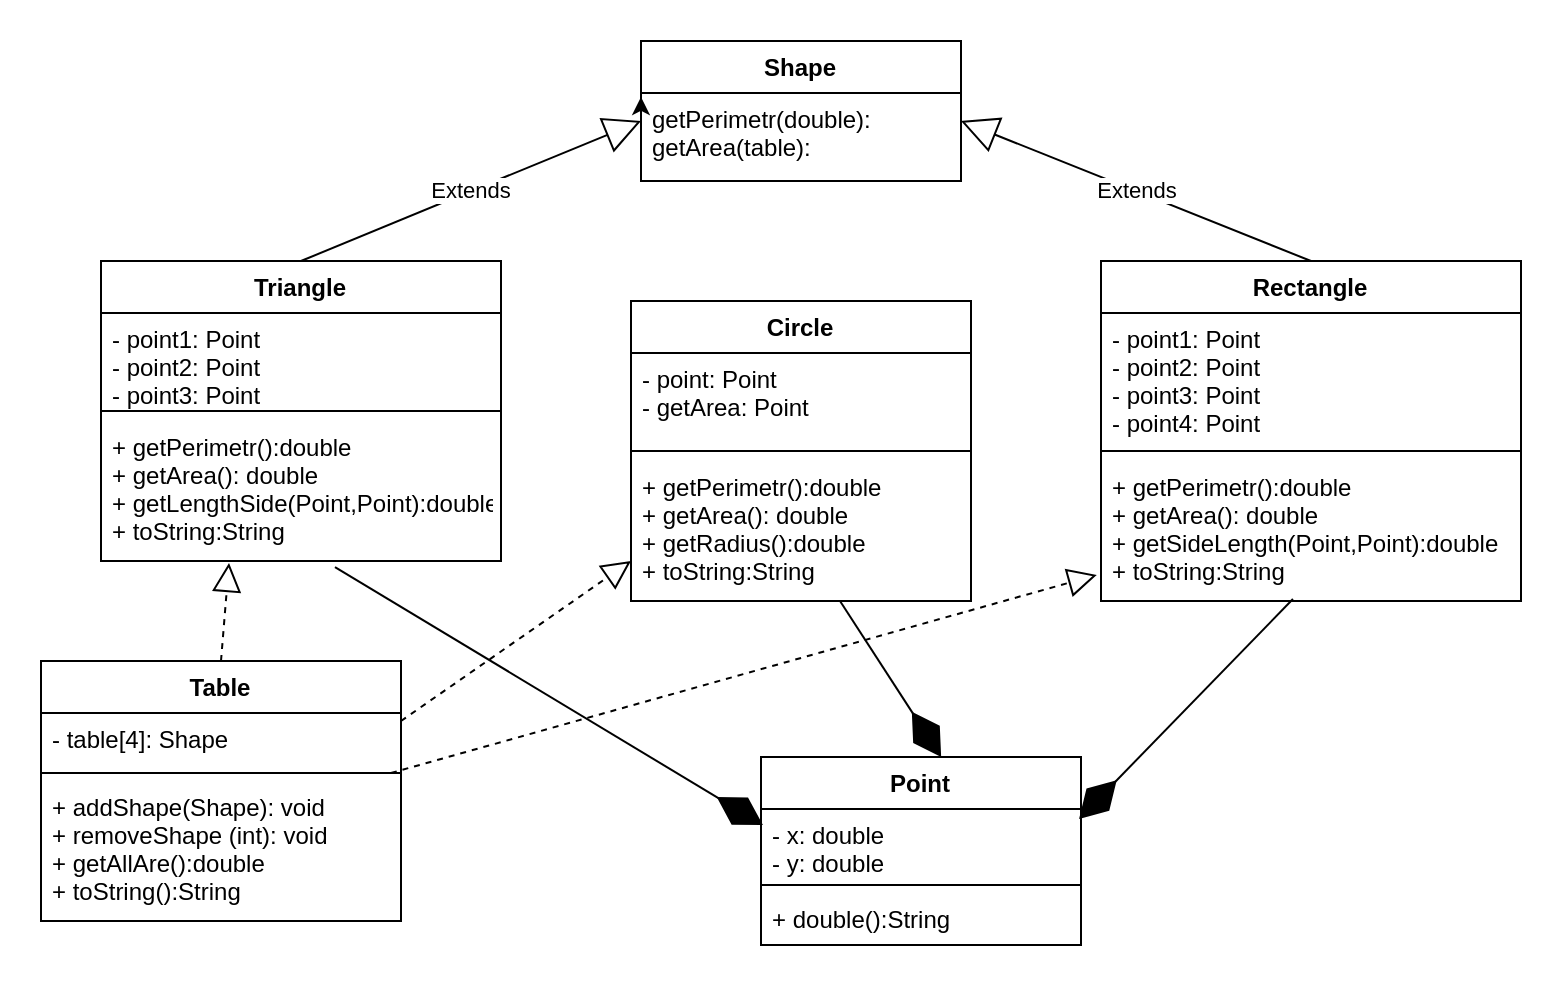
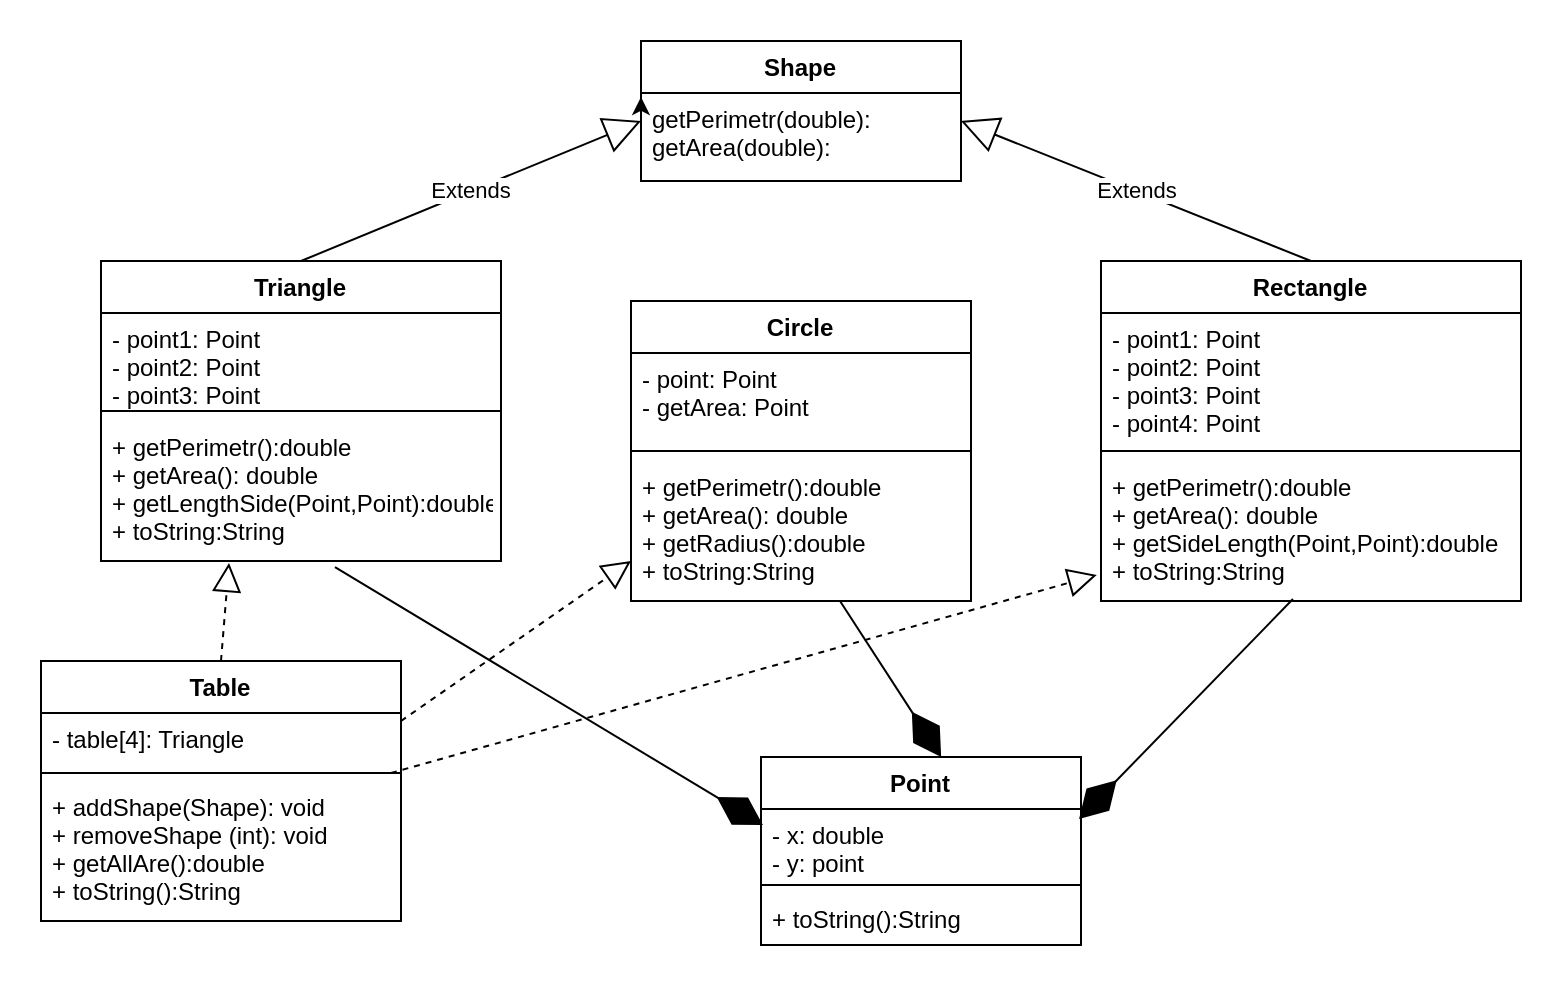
node "getPerimetr(double): getArea(table):": label "getPerimetr(double): getArea(table):" -> "getPerimetr(double): getArea(double):"
node "- table[4]: Shape": label "- table[4]: Shape" -> "- table[4]: Triangle"
node "- x: double - y: double": label "- x: double - y: double" -> "- x: double - y: point"
node "+ double():String": label "+ double():String" -> "+ toString():String"
